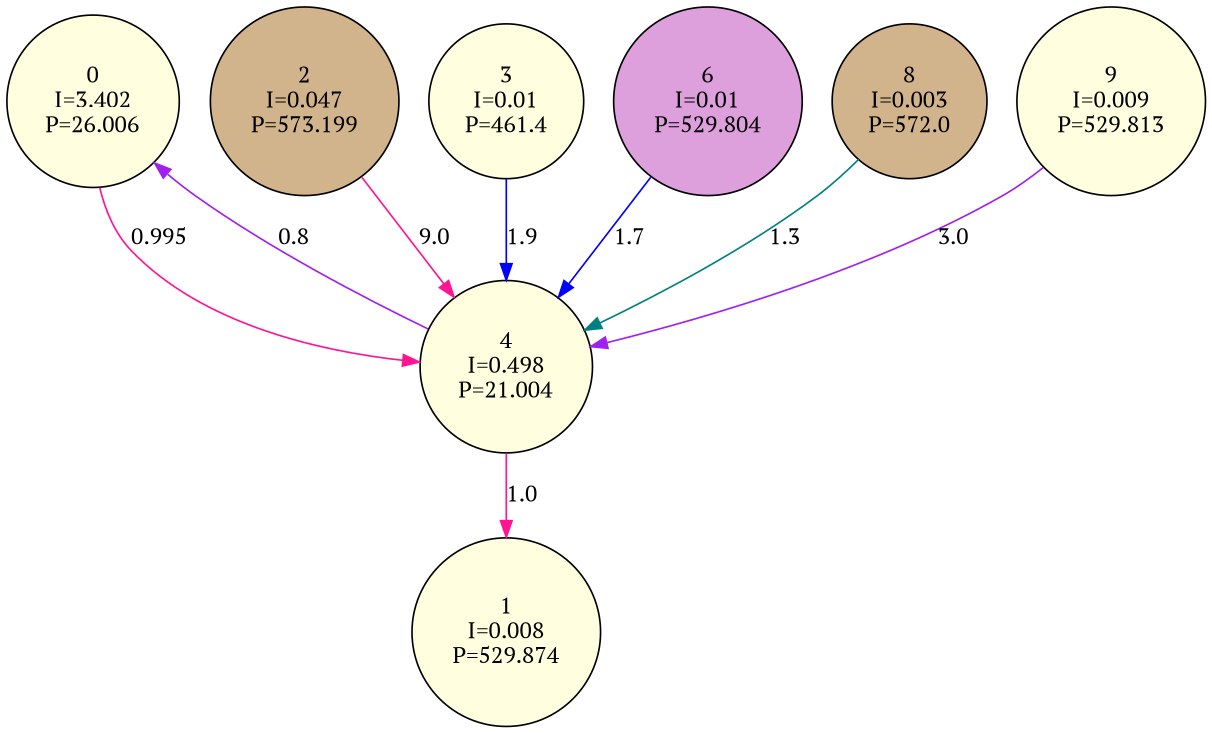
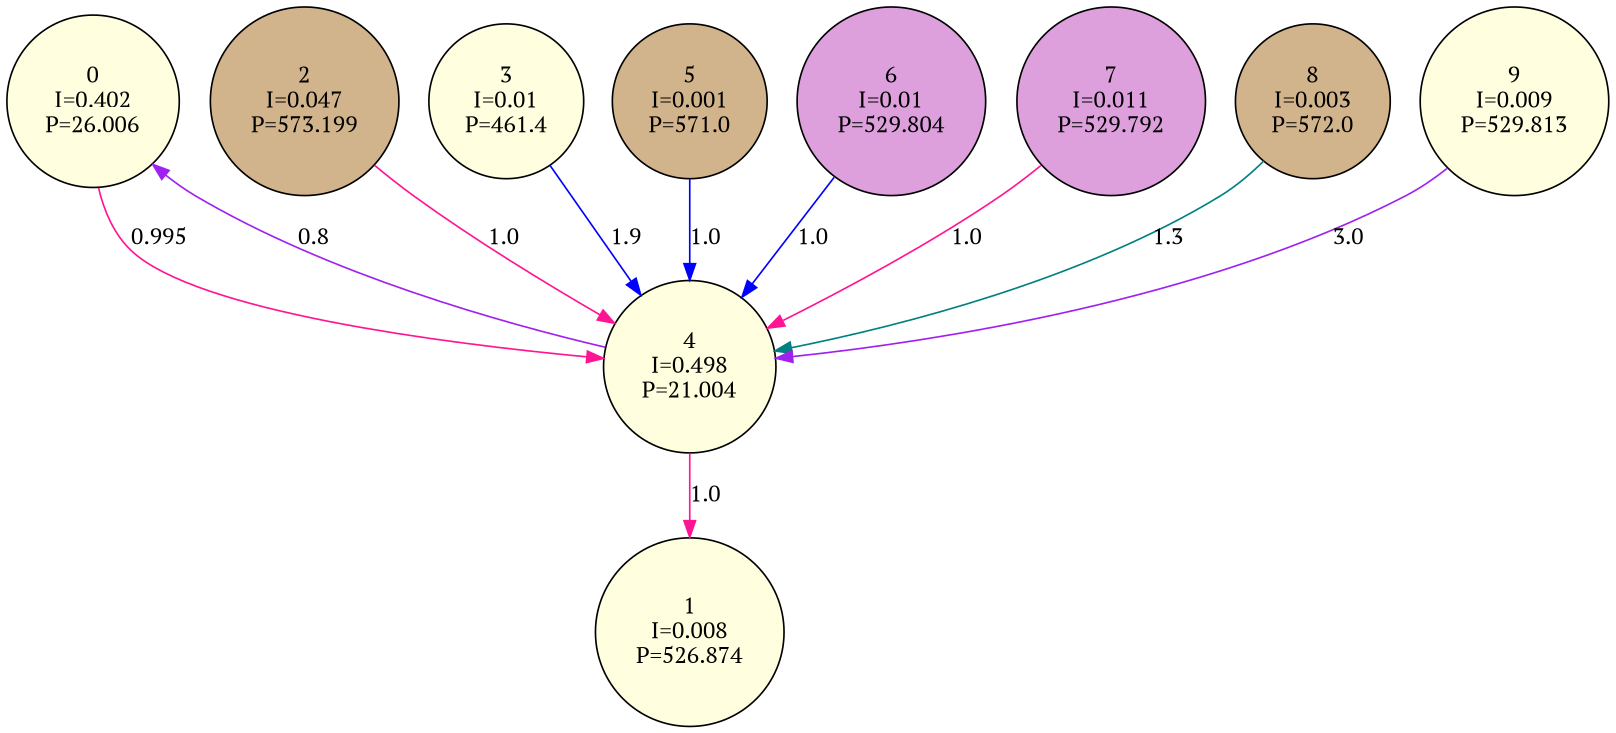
node "0 I=3.402 P=26.006": label "0 I=3.402 P=26.006" -> "0 I=0.402 P=26.006"
node "5 I=0.001 P=571.0": added
node "7 I=0.011 P=529.792": added
edge "2 I=0.047 P=573.199" -> "4 I=0.498 P=21.004": label "9.0" -> "1.0"
edge "6 I=0.01 P=529.804" -> "4 I=0.498 P=21.004": label "1.7" -> "1.0"
node "1 I=0.008 P=529.874": label "1 I=0.008 P=529.874" -> "1 I=0.008 P=526.874"
